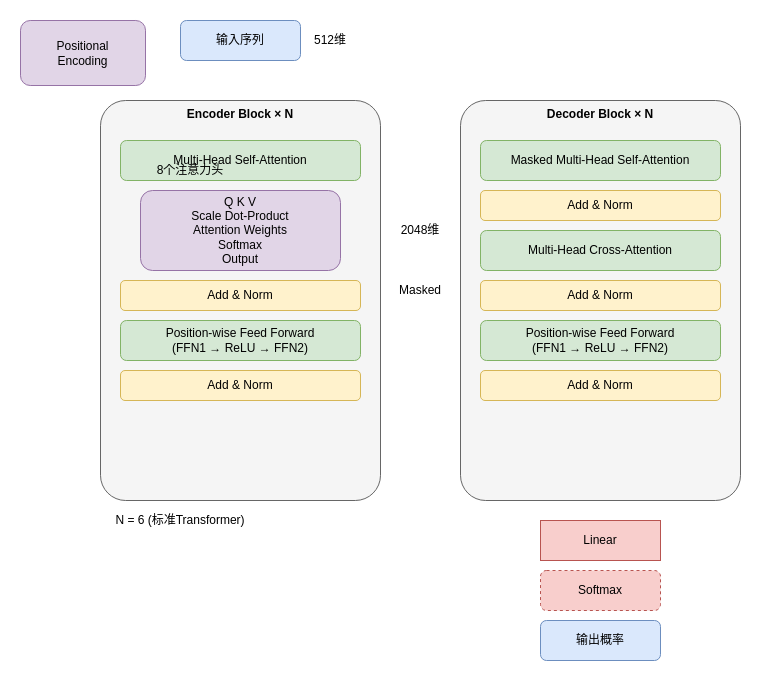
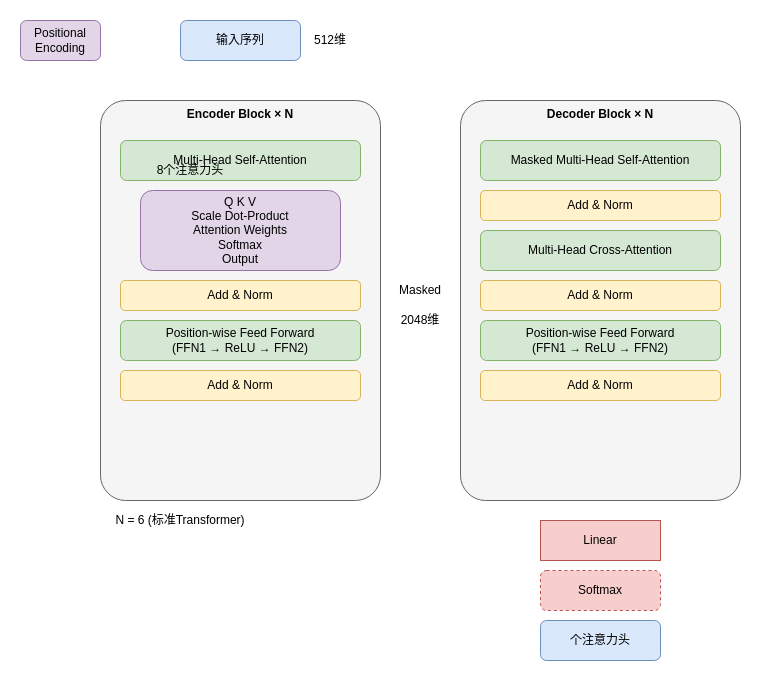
node "Positional Encoding": size 125x65 -> 80x40
node "2048维": moved (421, 231) -> (421, 321)
node "输出概率": label "输出概率" -> "个注意力头"
